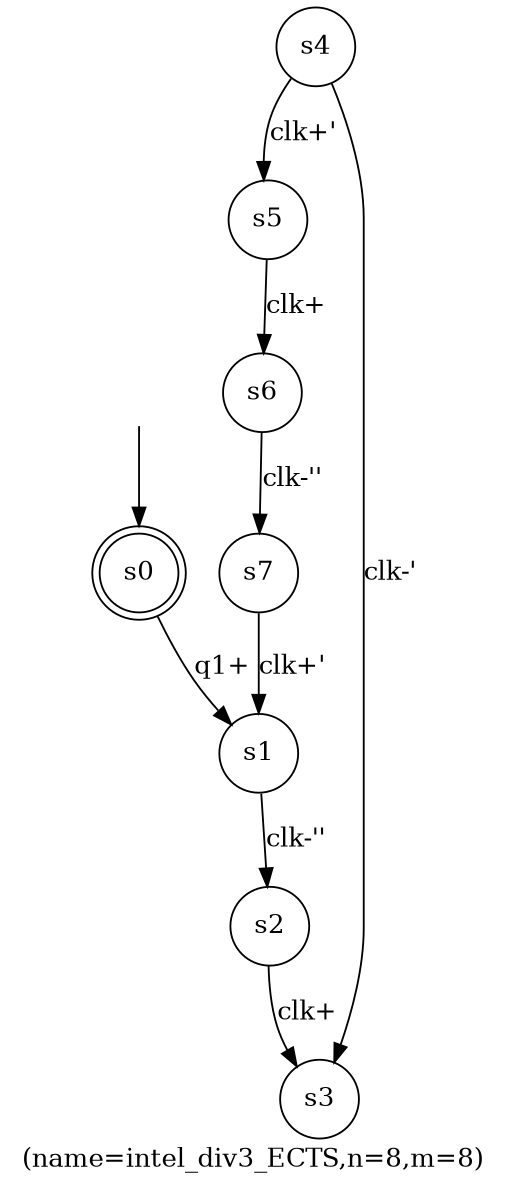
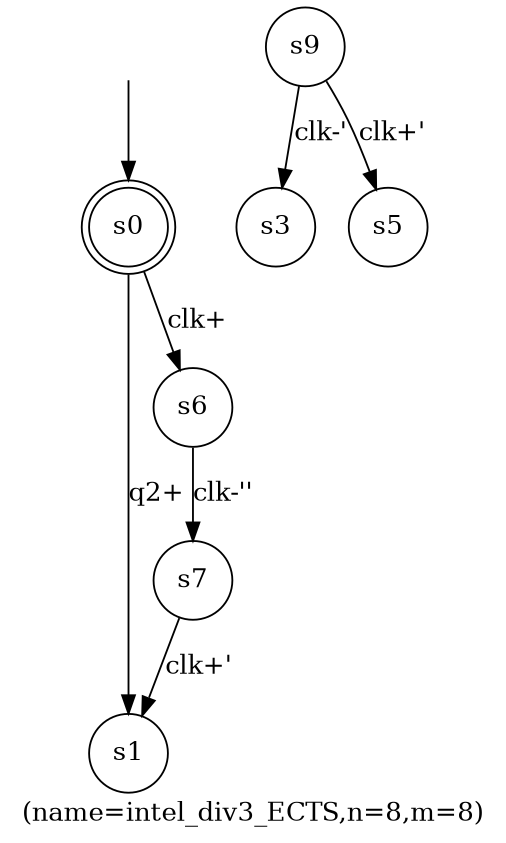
node "s4": label "s4" -> "s9"
edge "s5" -> "s6": now "s0" -> "s6"
edge "s0" -> "s1": label "q1+" -> "q2+"
node "s2": removed
